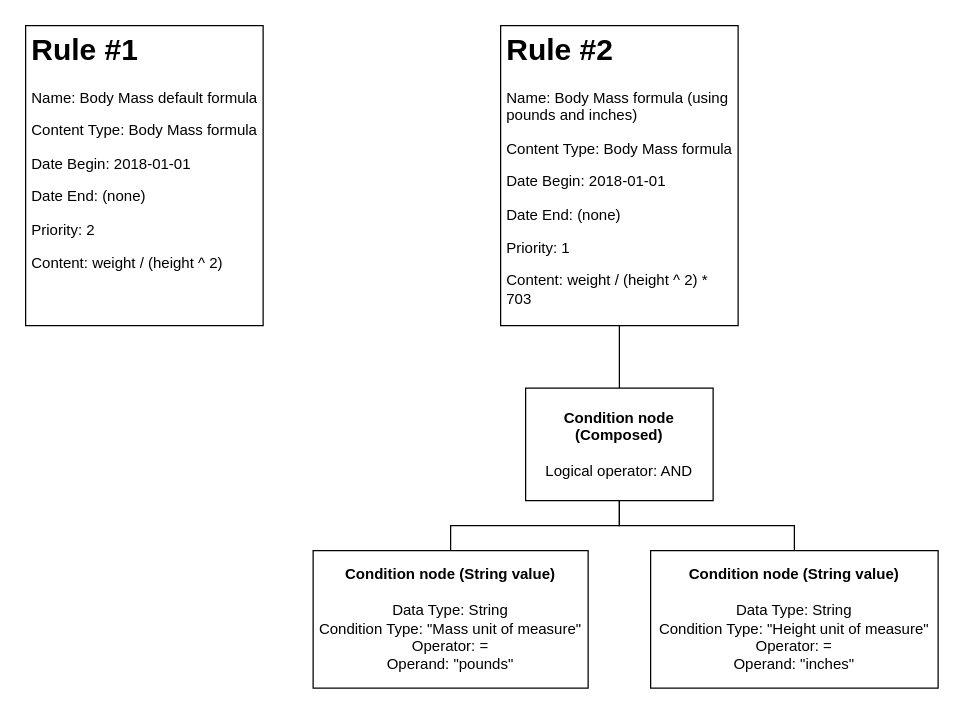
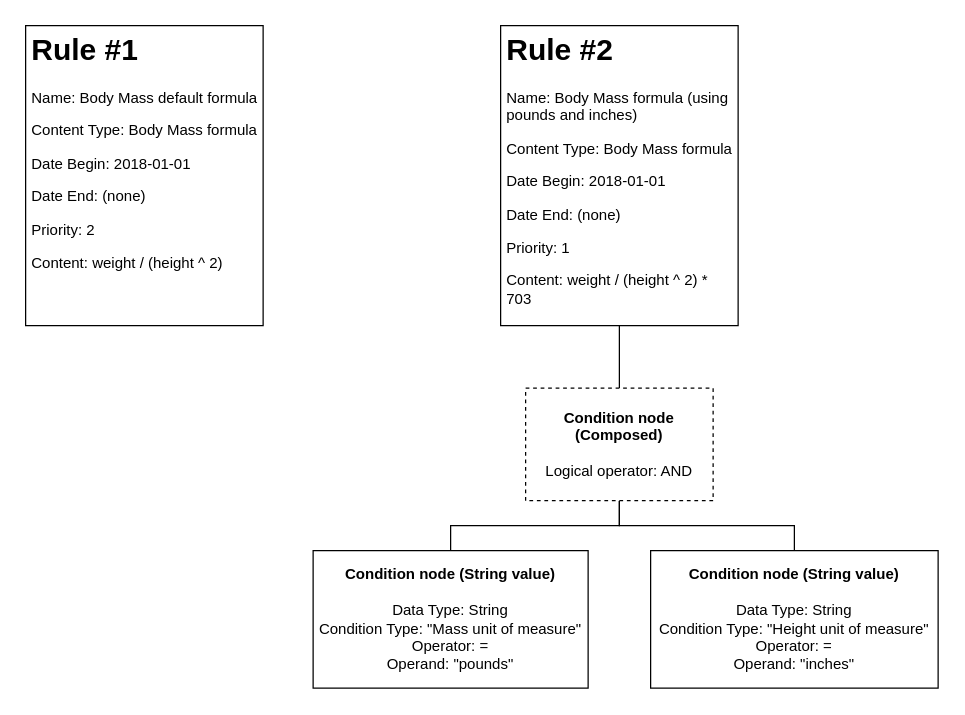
node "Condition node (Composed) Logical operator: AND": style solid -> dashed
